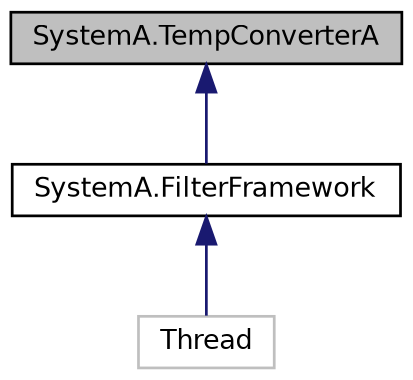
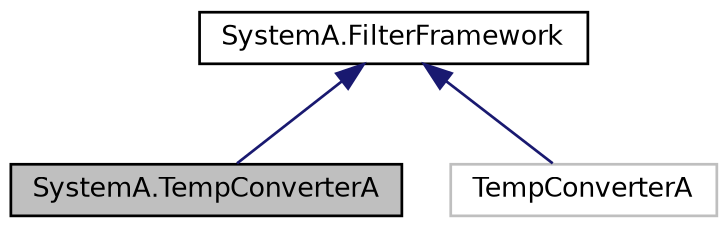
edge "SystemA.FilterFramework" -> "SystemA.TempConverterA": reversed
node "Thread": label "Thread" -> "TempConverterA"
